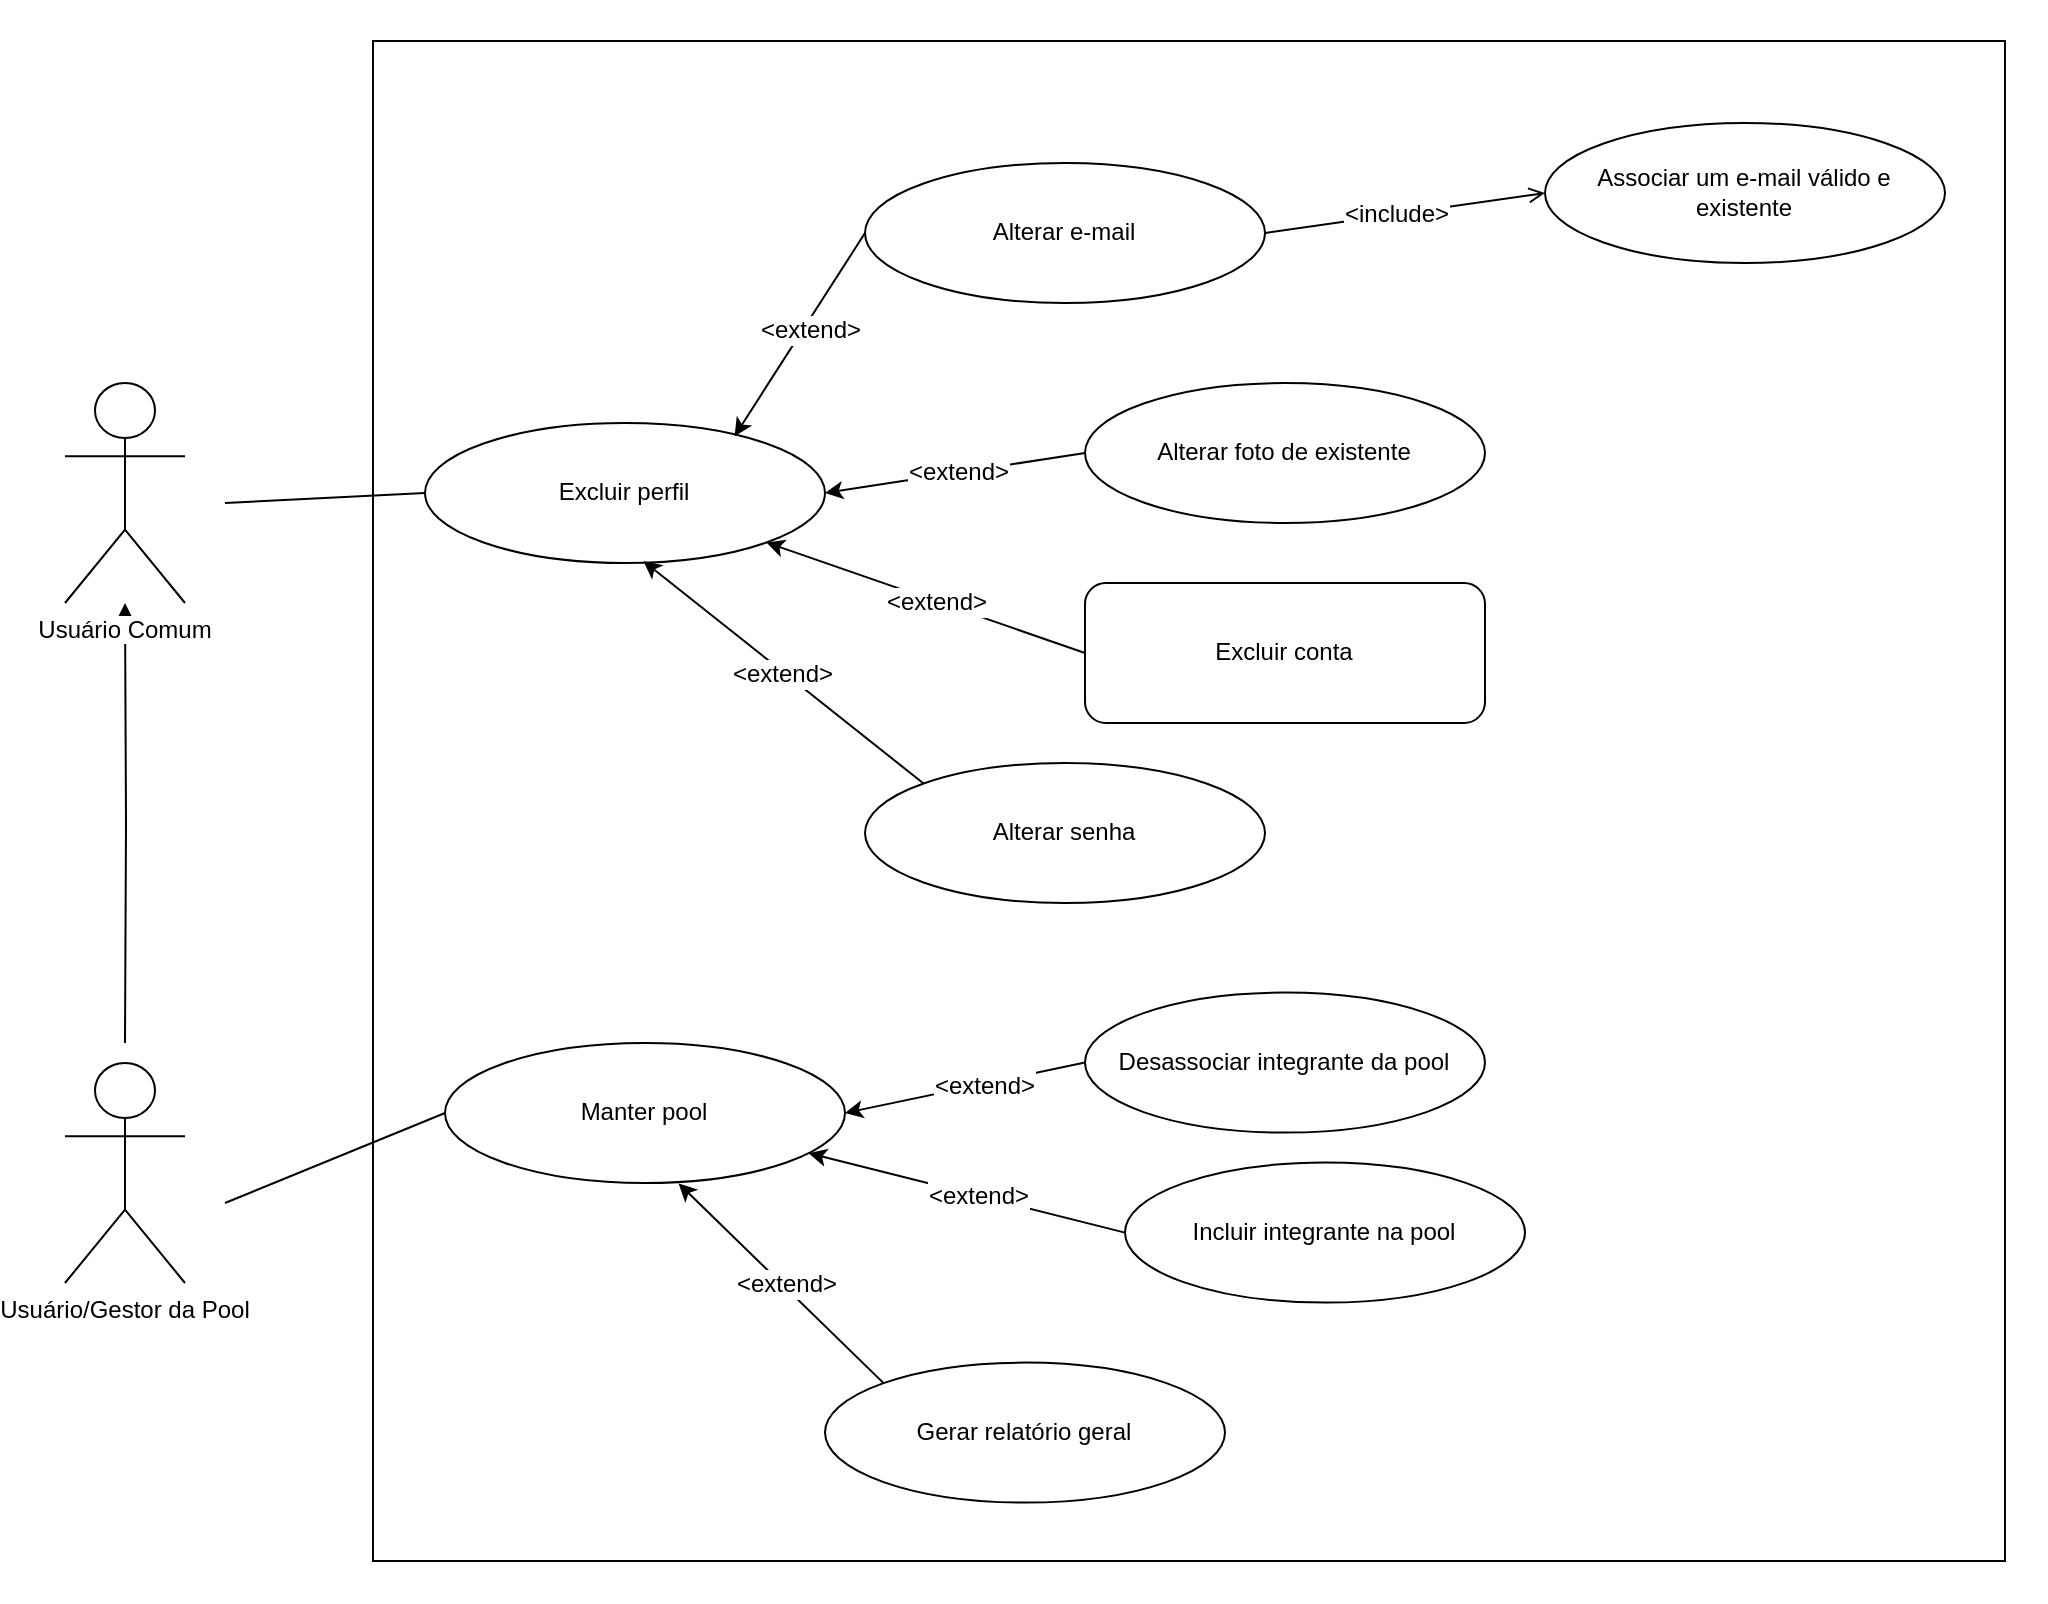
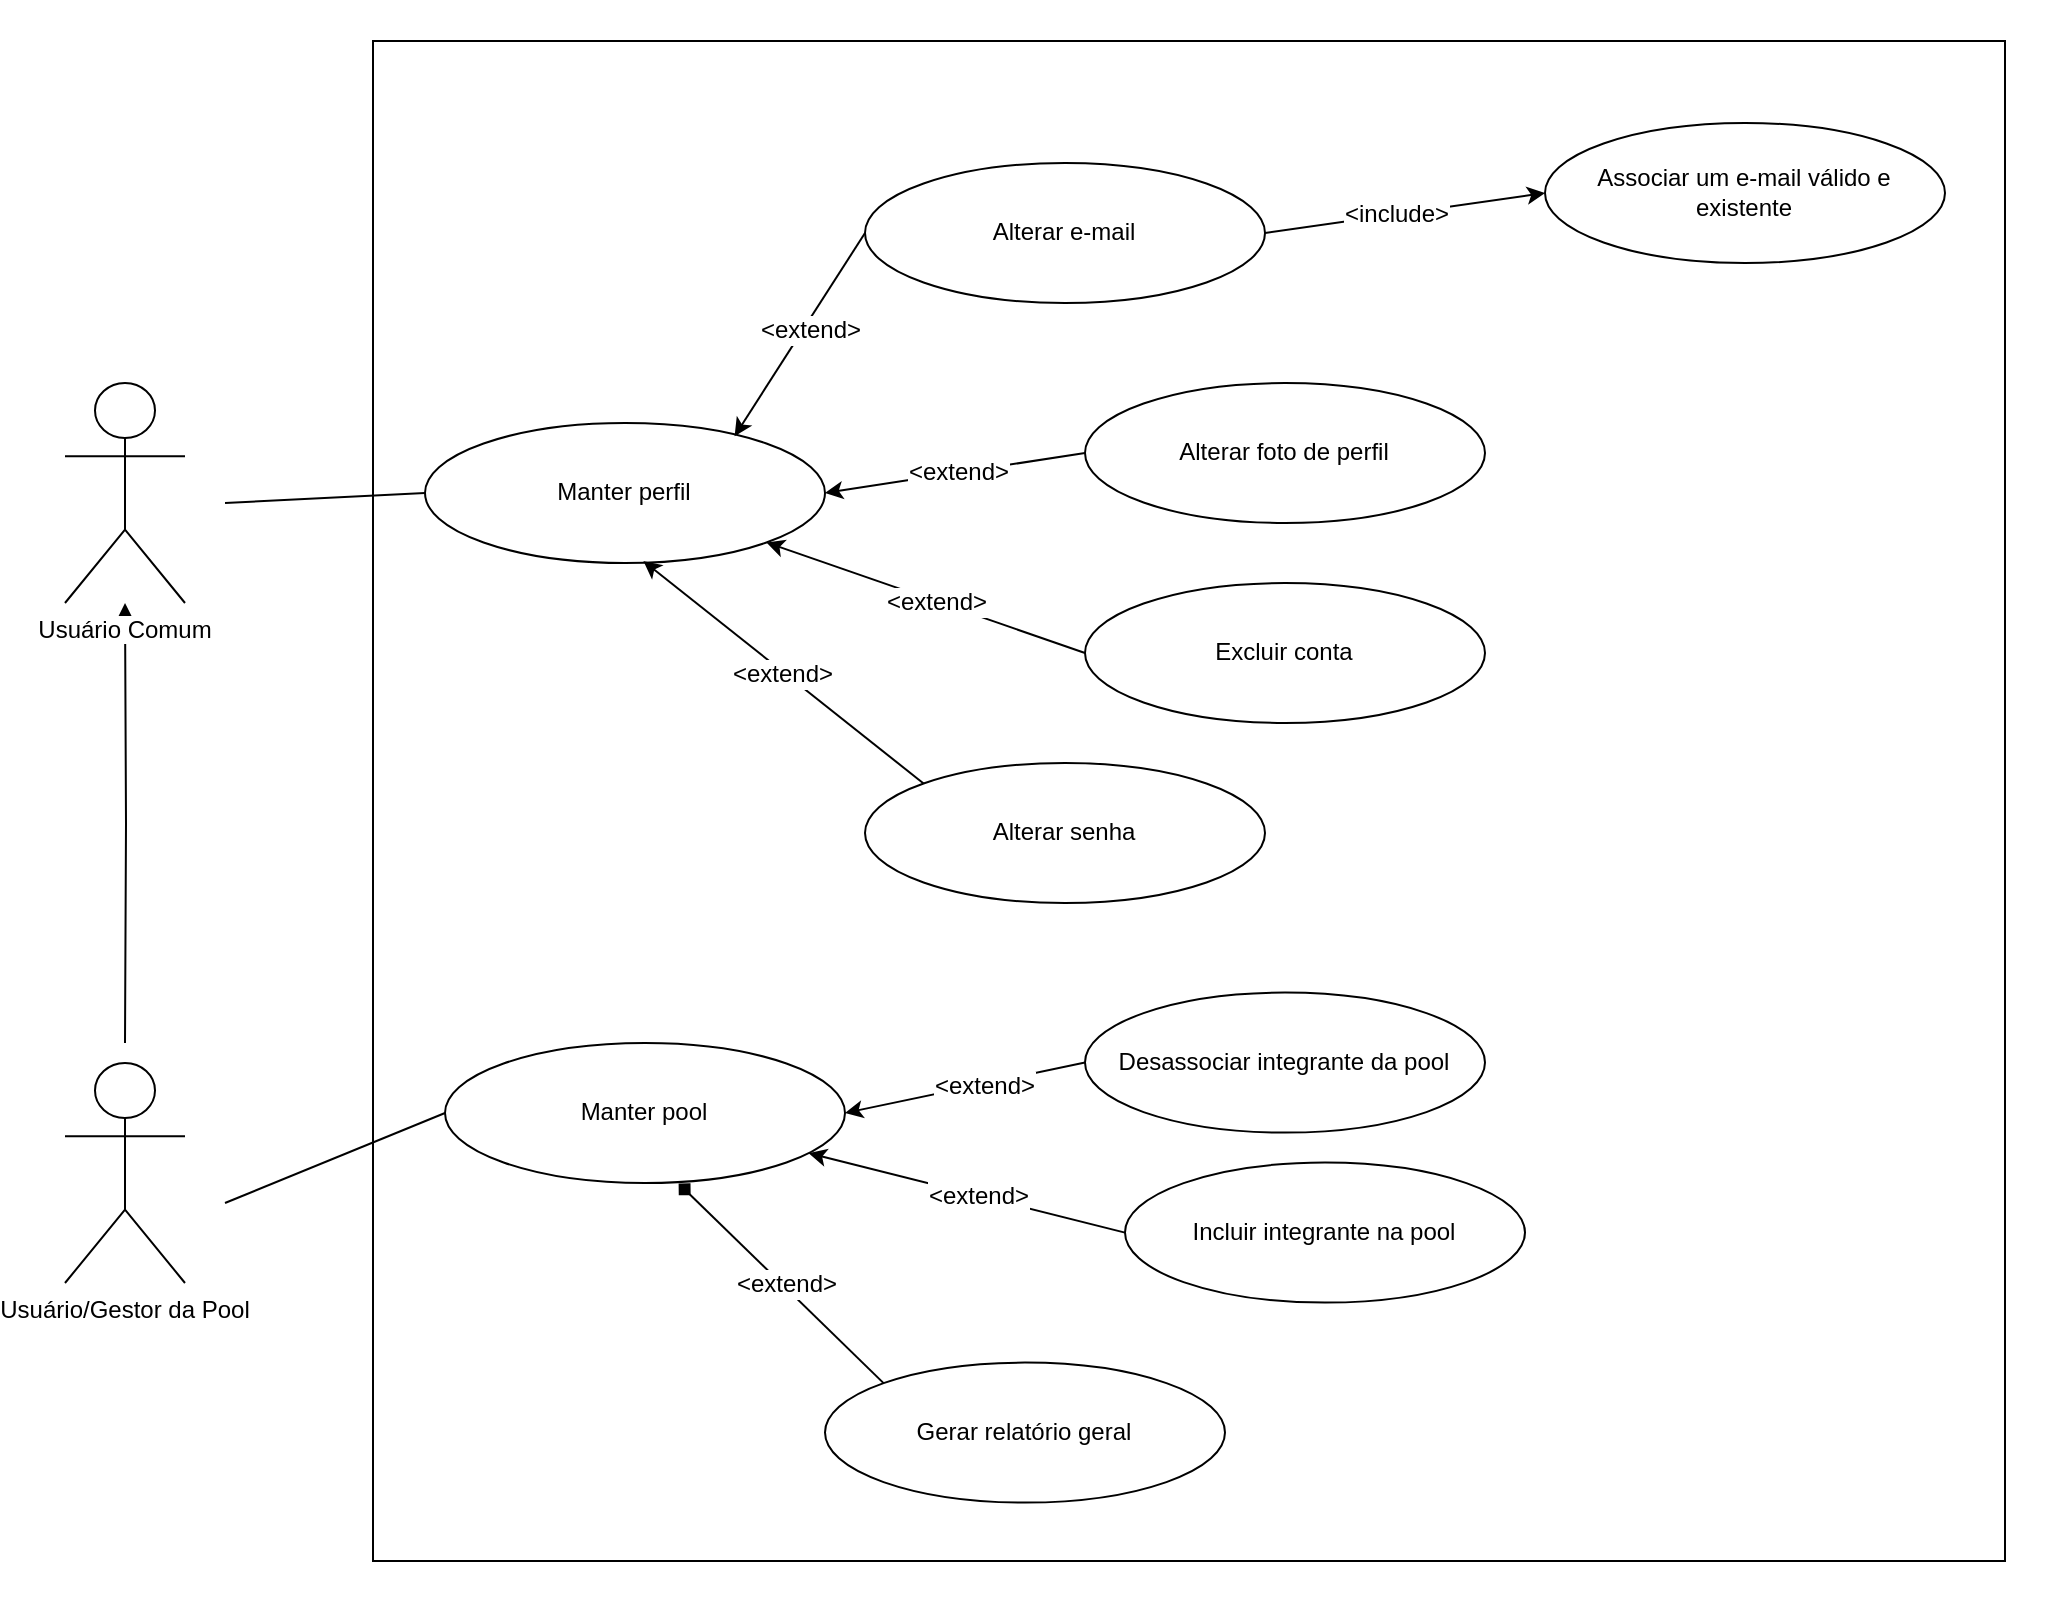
edge "Alterar e-mail" -> "Associar um e-mail válido e existente": arrowhead open -> classic
node "Alterar foto de existente": label "Alterar foto de existente" -> "Alterar foto de perfil"
node "Excluir perfil": label "Excluir perfil" -> "Manter perfil"
node "Excluir conta": shape rounded rectangle -> ellipse
edge "Gerar relatório geral" -> "Manter pool": arrowhead classic -> diamond
